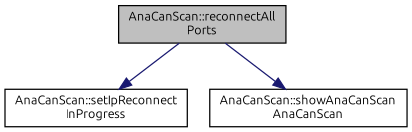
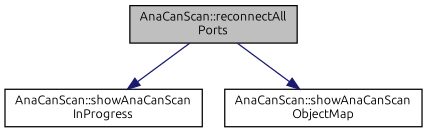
node "AnaCanScan::setIpReconnect InProgress": label "AnaCanScan::setIpReconnect InProgress" -> "AnaCanScan::showAnaCanScan InProgress"
node "AnaCanScan::showAnaCanScan AnaCanScan": label "AnaCanScan::showAnaCanScan AnaCanScan" -> "AnaCanScan::showAnaCanScan ObjectMap"
